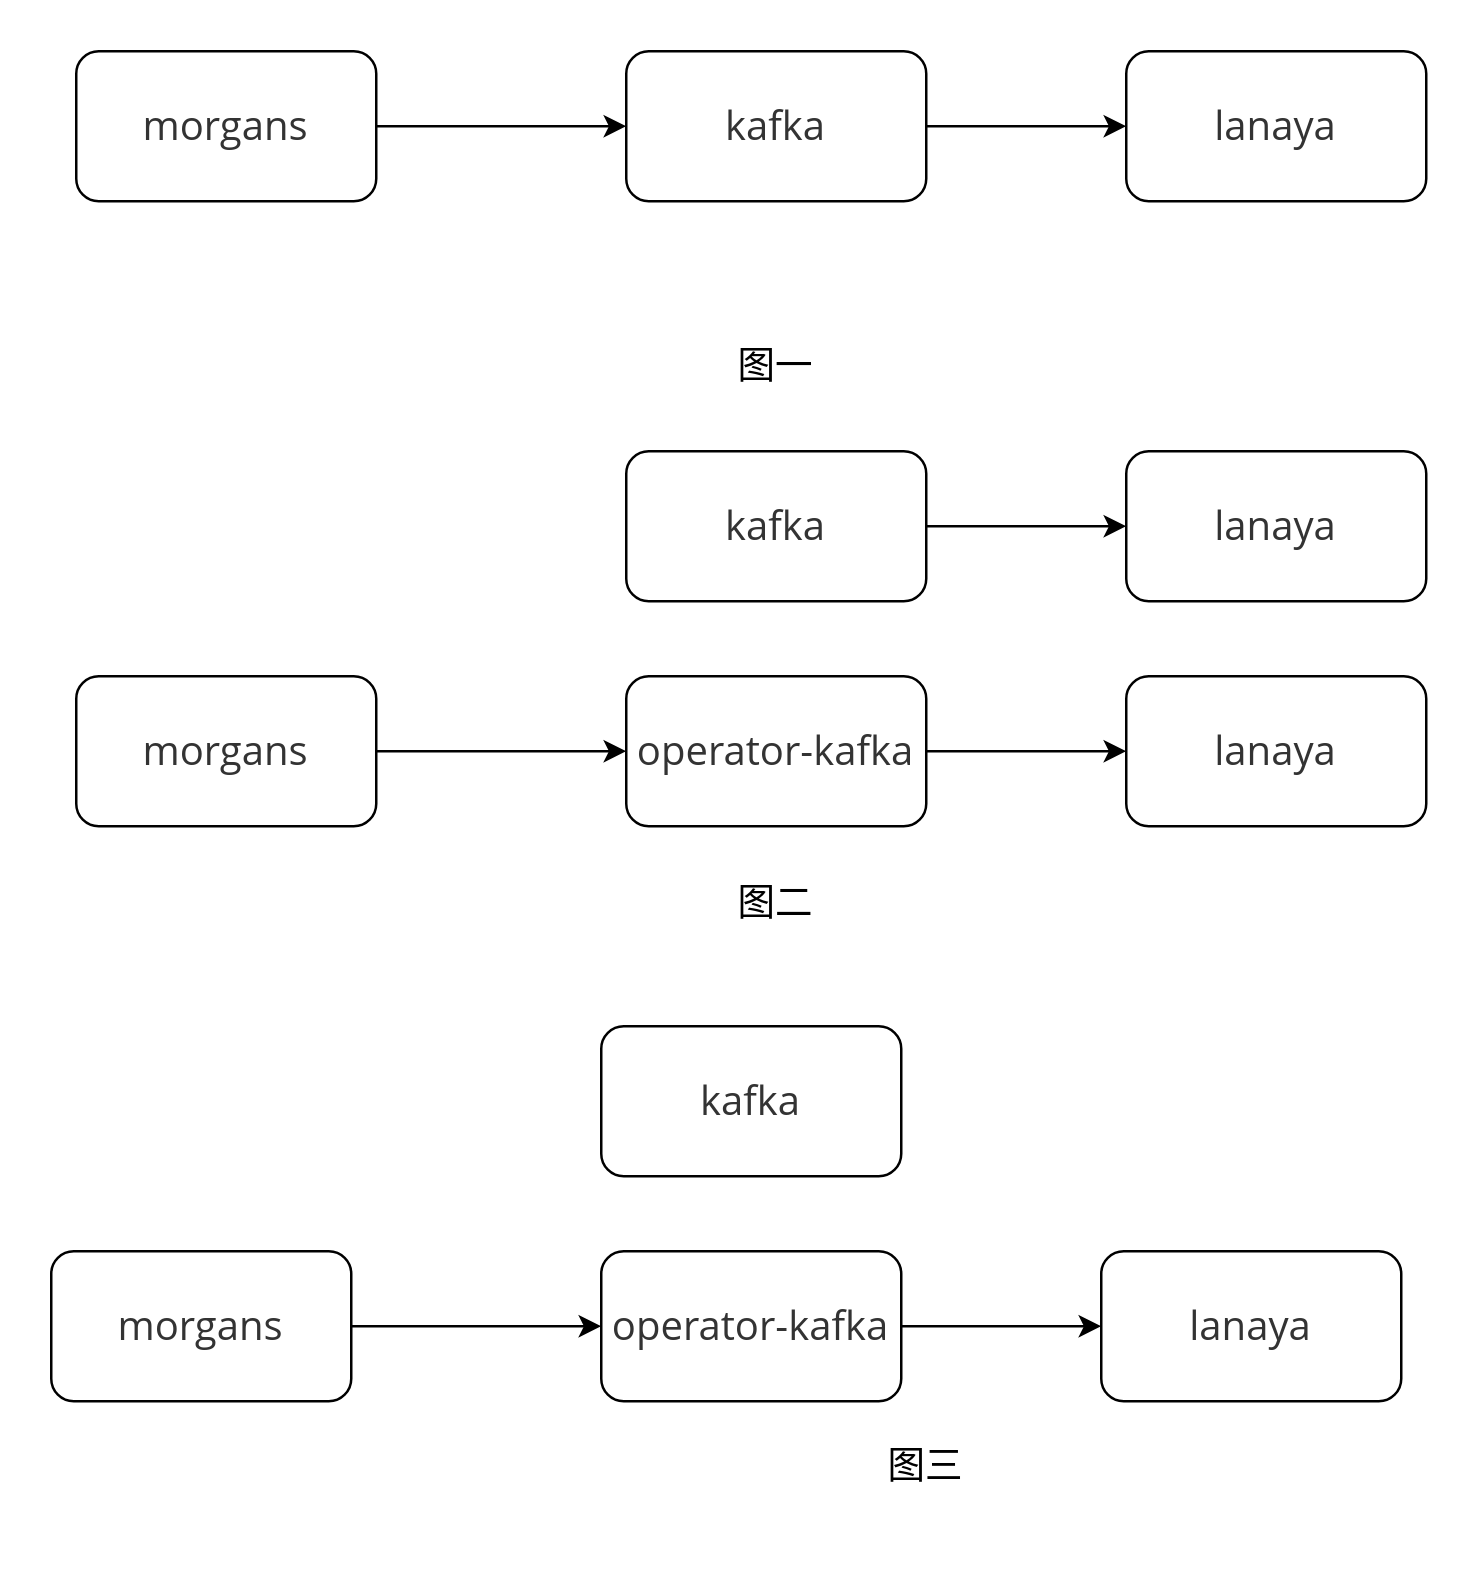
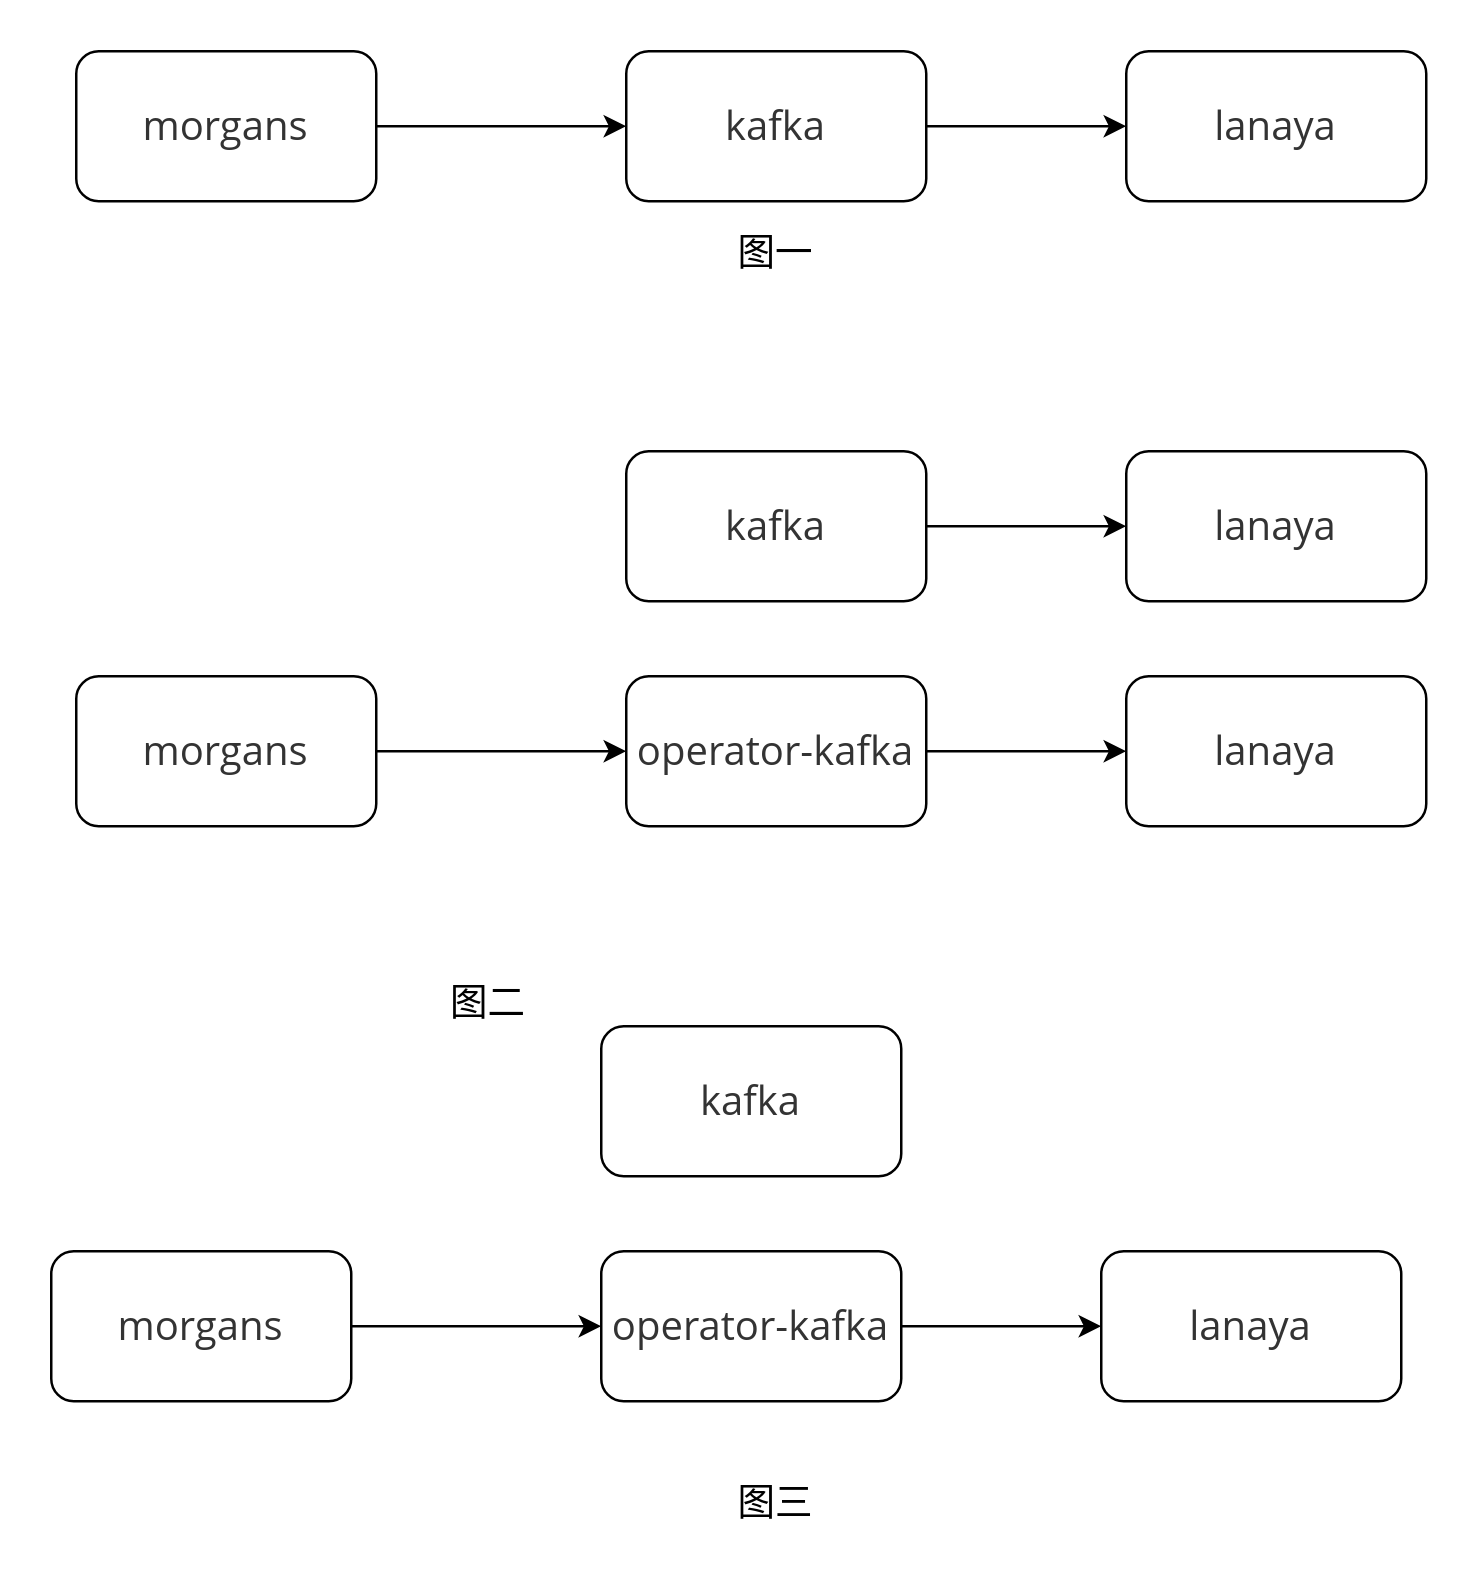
node "图一": moved (776, 364) -> (776, 251)
node "图二": moved (776, 901) -> (489, 1001)
node "图三": moved (926, 1464) -> (776, 1501)
